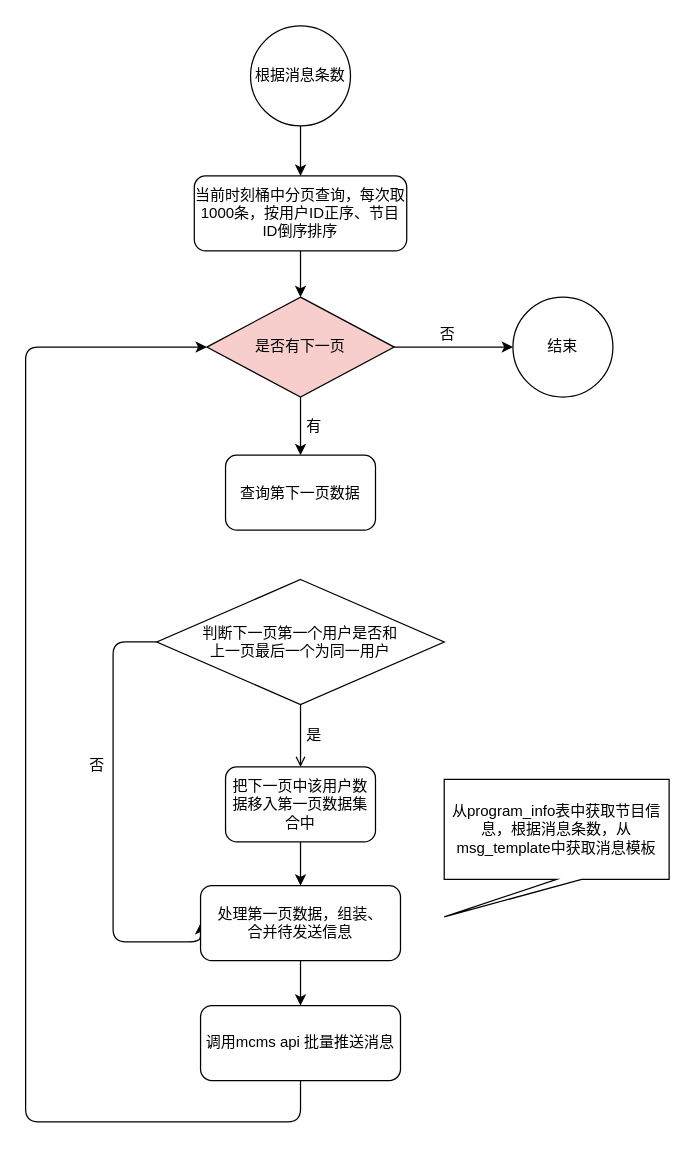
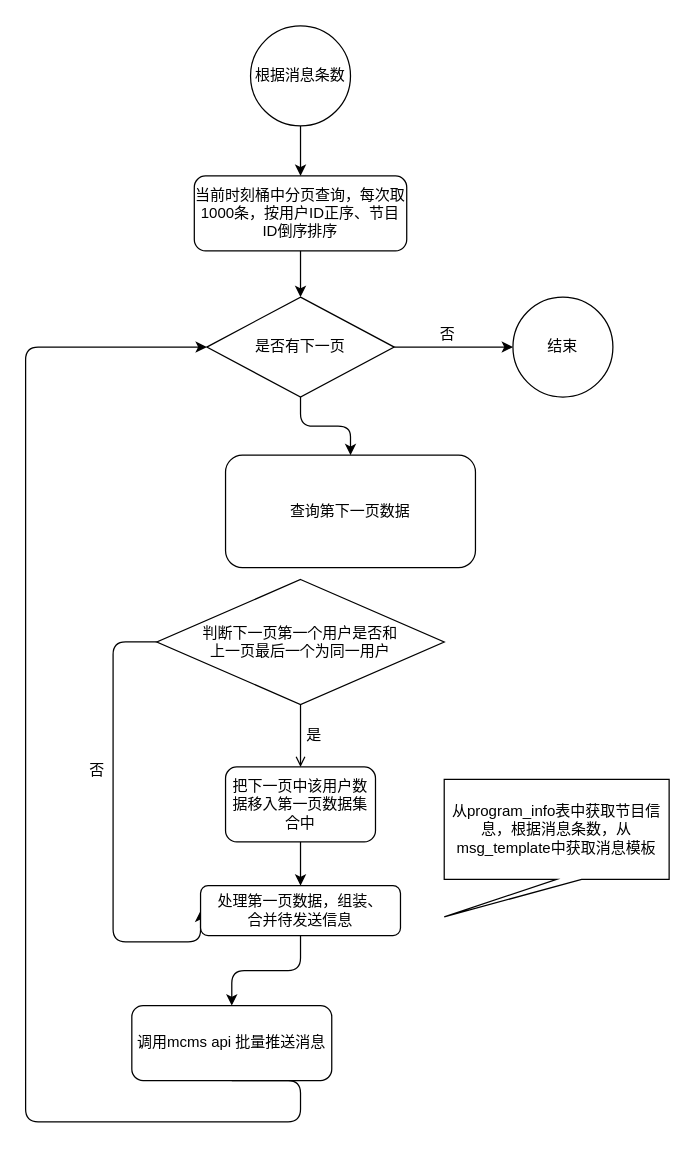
node "是否有下一页": fillcolor #f8cecc -> #ffffff
node "有": removed
node "查询第下一页数据": size 150x75 -> 250x113
node "处理第一页数据，组装、 合并待发送信息": size 200x75 -> 200x50
node "调用mcms api 批量推送消息": moved (301, 1043) -> (232, 1043)
